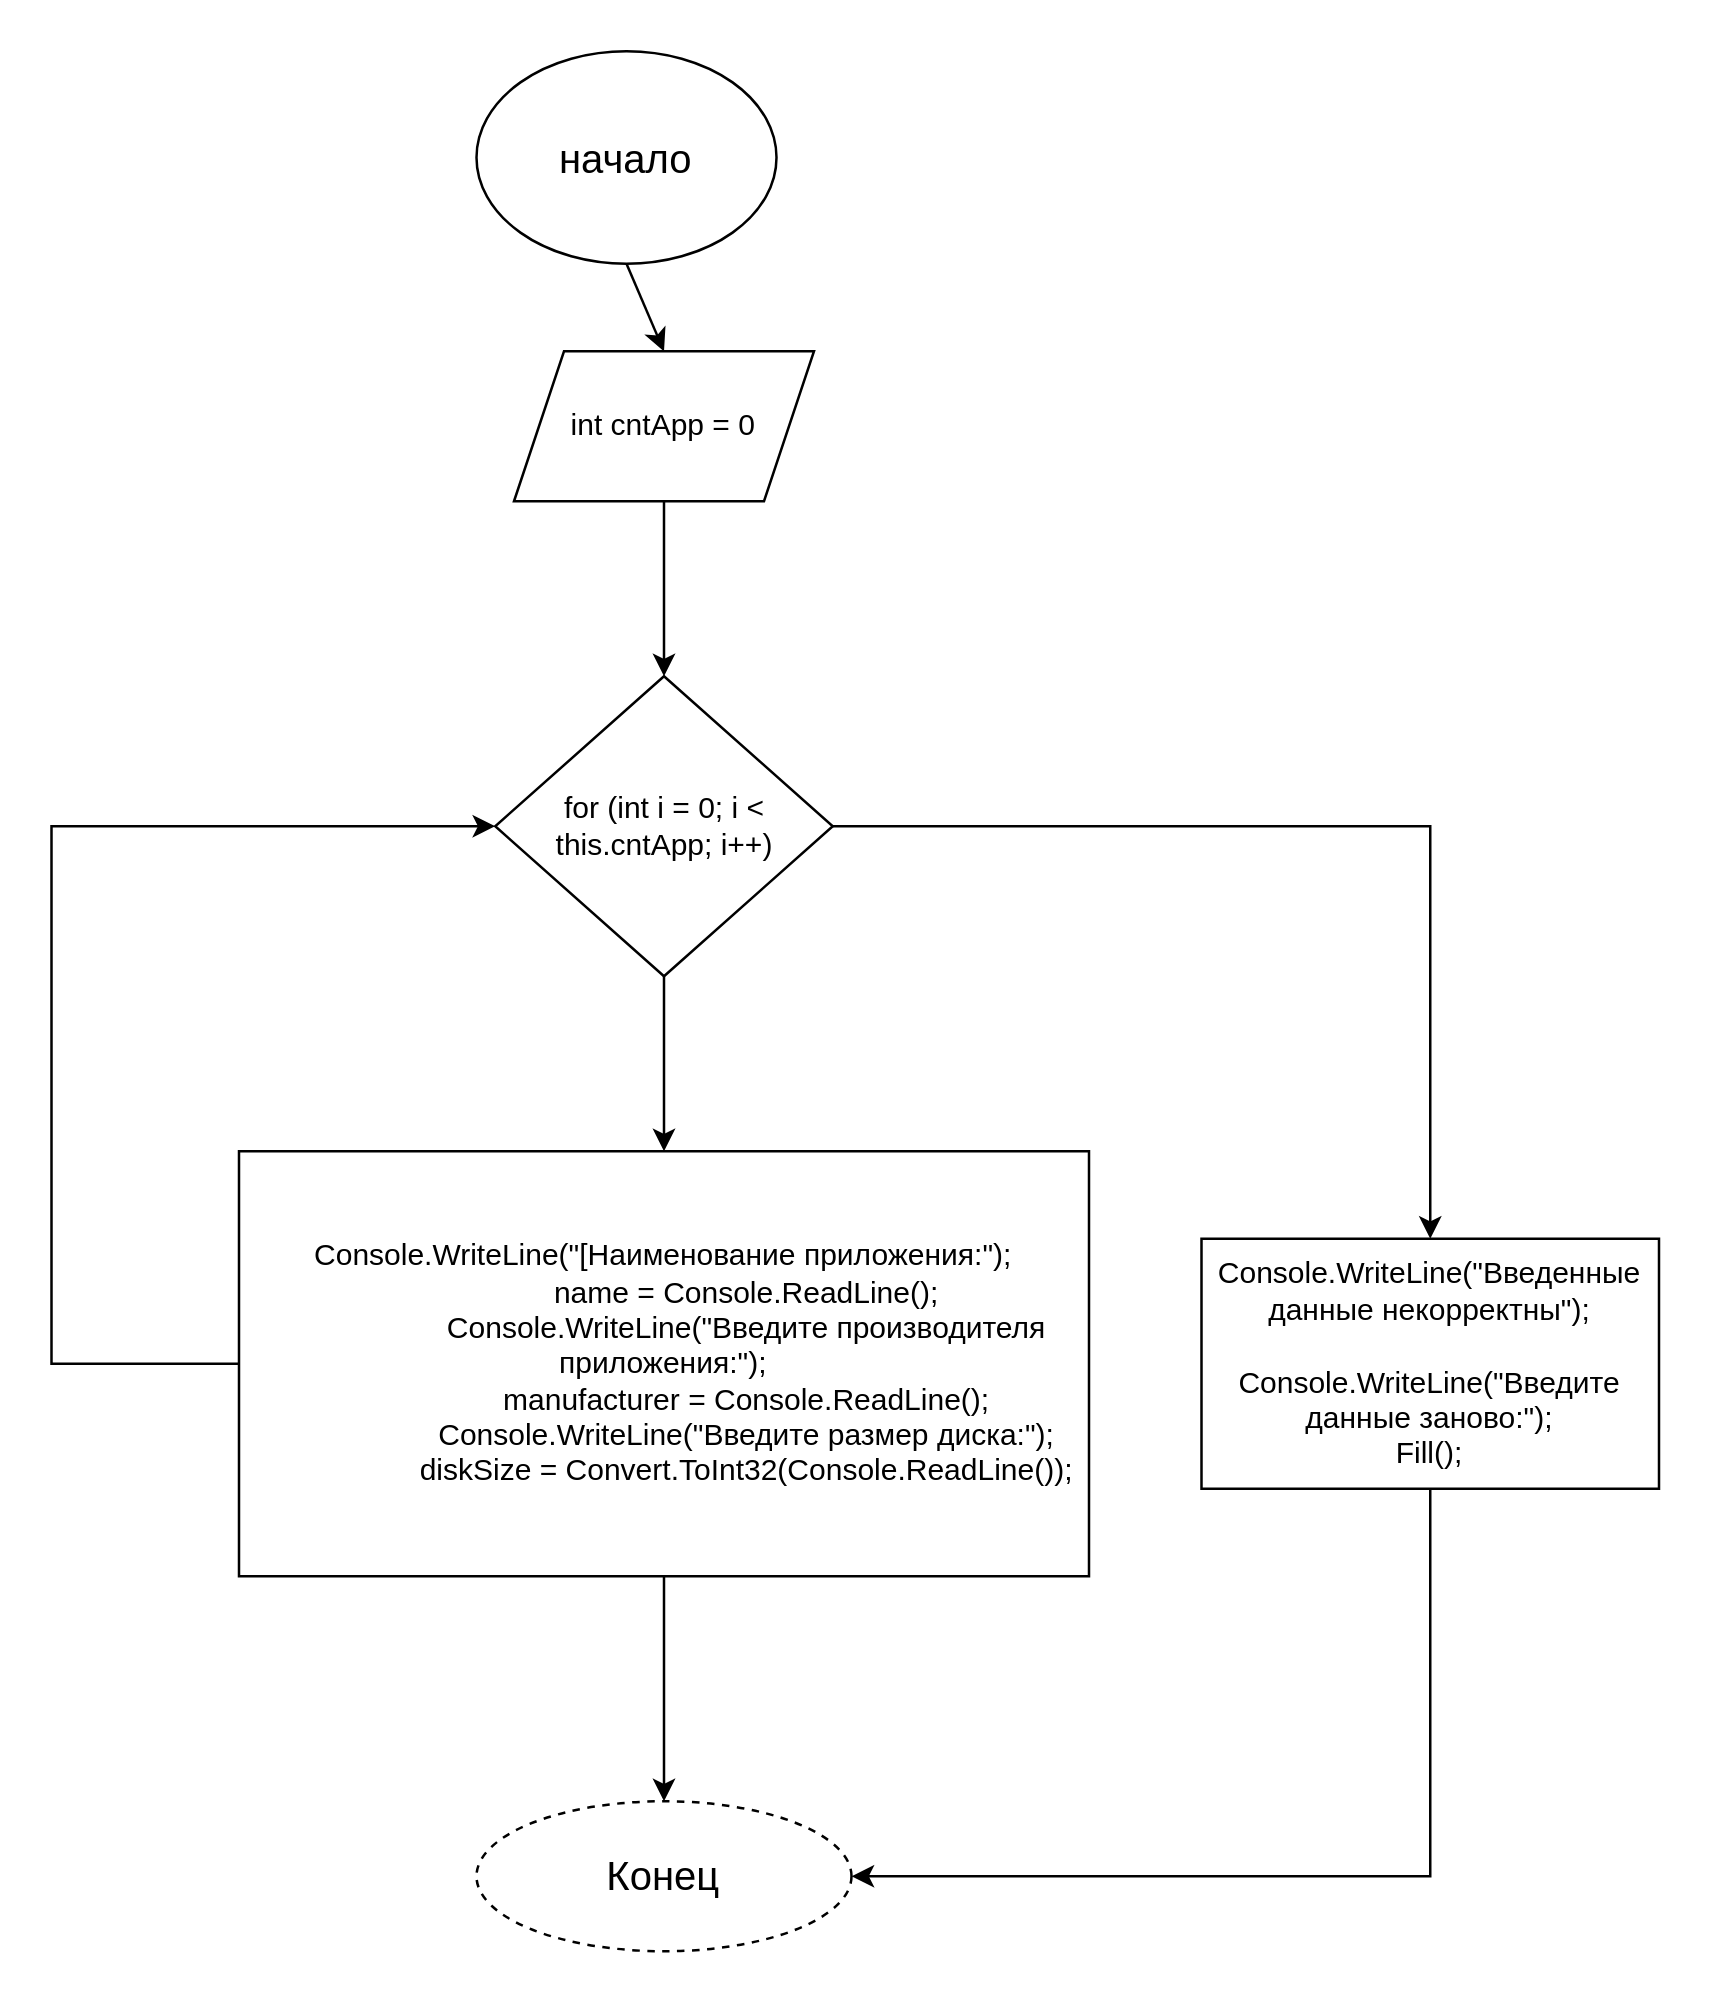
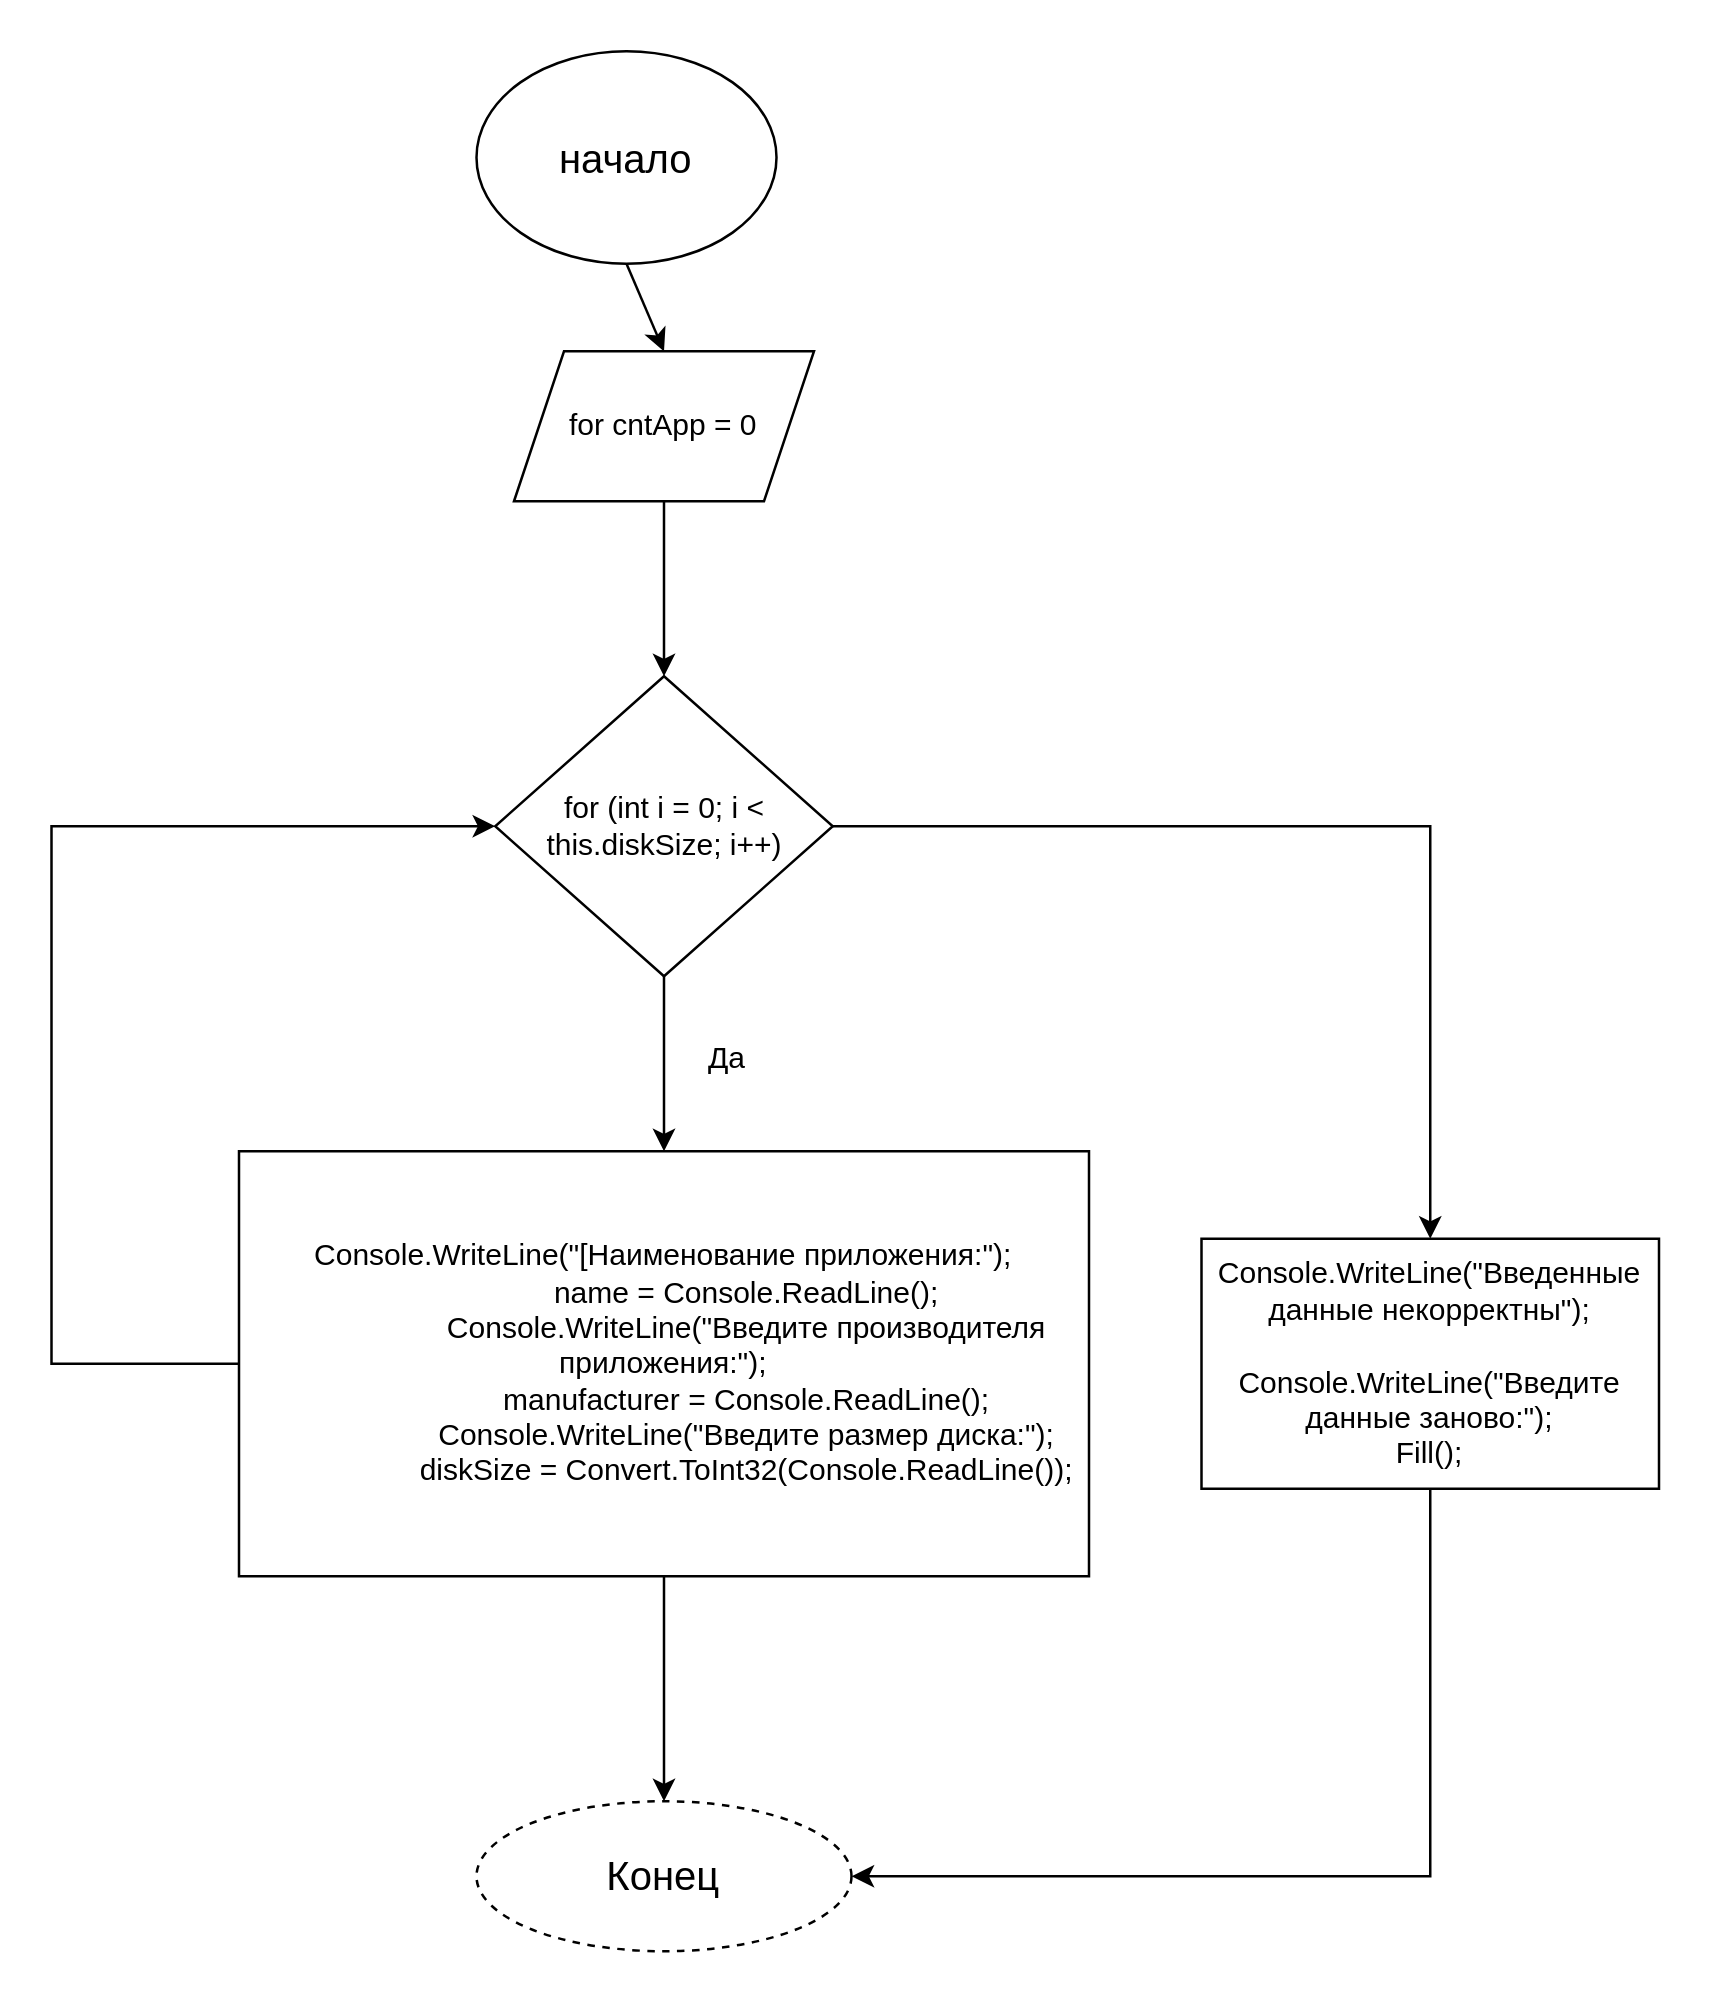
node "int cntApp = 0": label "int cntApp = 0" -> "for cntApp = 0"
node "for (int i = 0; i < this.cntApp; i++)": label "for (int i = 0; i < this.cntApp; i++)" -> "for (int i = 0; i < this.diskSize; i++)"
node "Да": added
